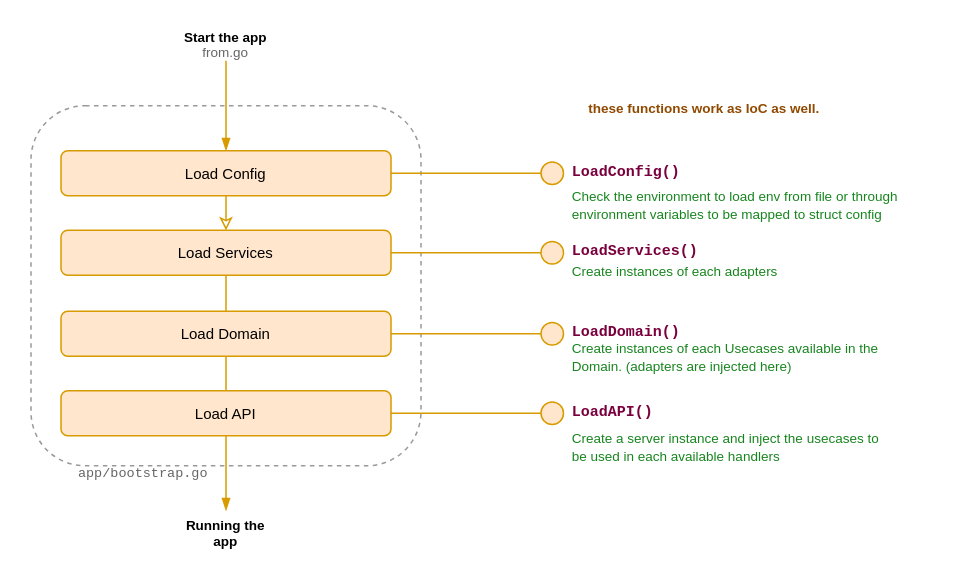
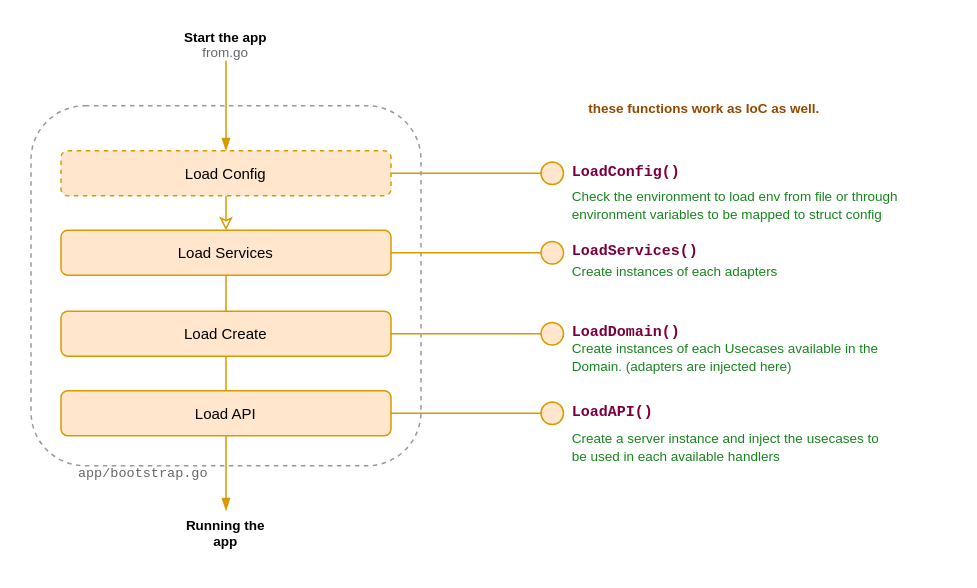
node "Load Config": style solid -> dashed
node "Load Domain": label "Load Domain" -> "Load Create"
